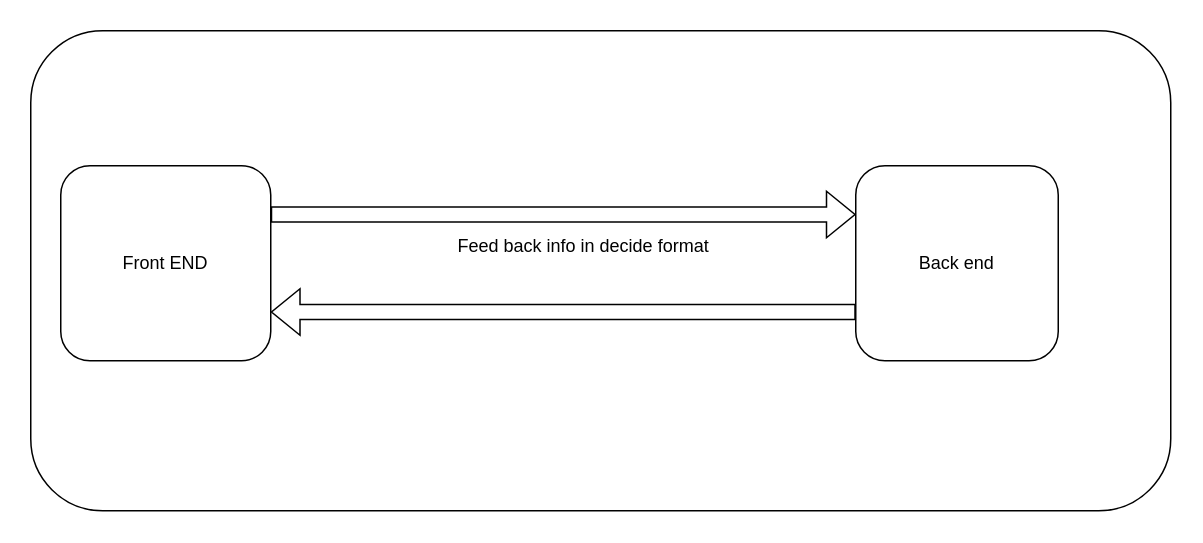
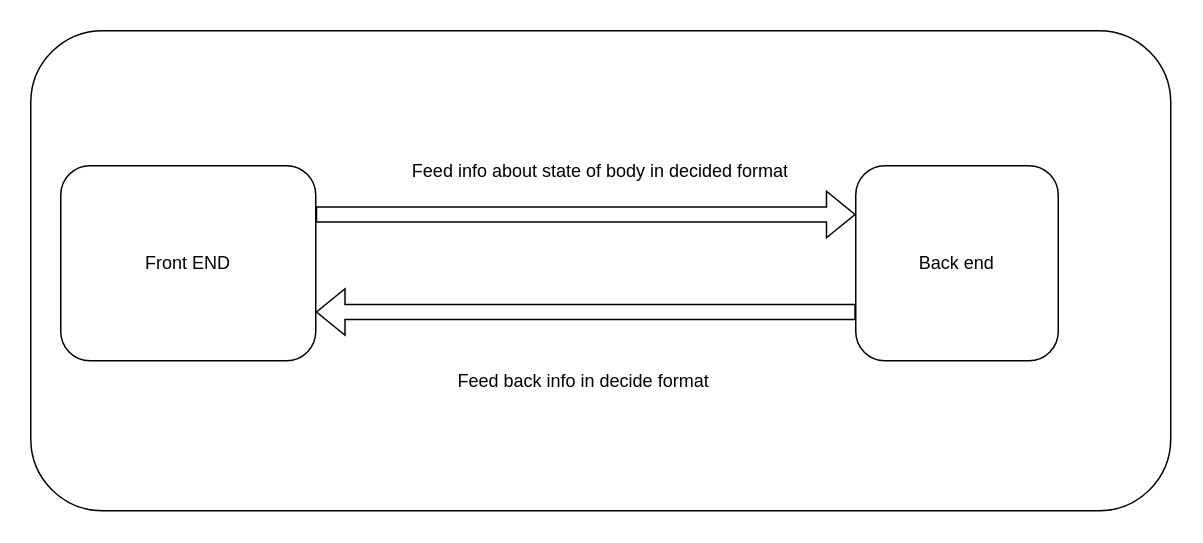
node "Feed info about state of body in decided format": added
node "Feed back info in decide format": moved (601, 241) -> (601, 376)
node "Front END": size 210x195 -> 255x195
